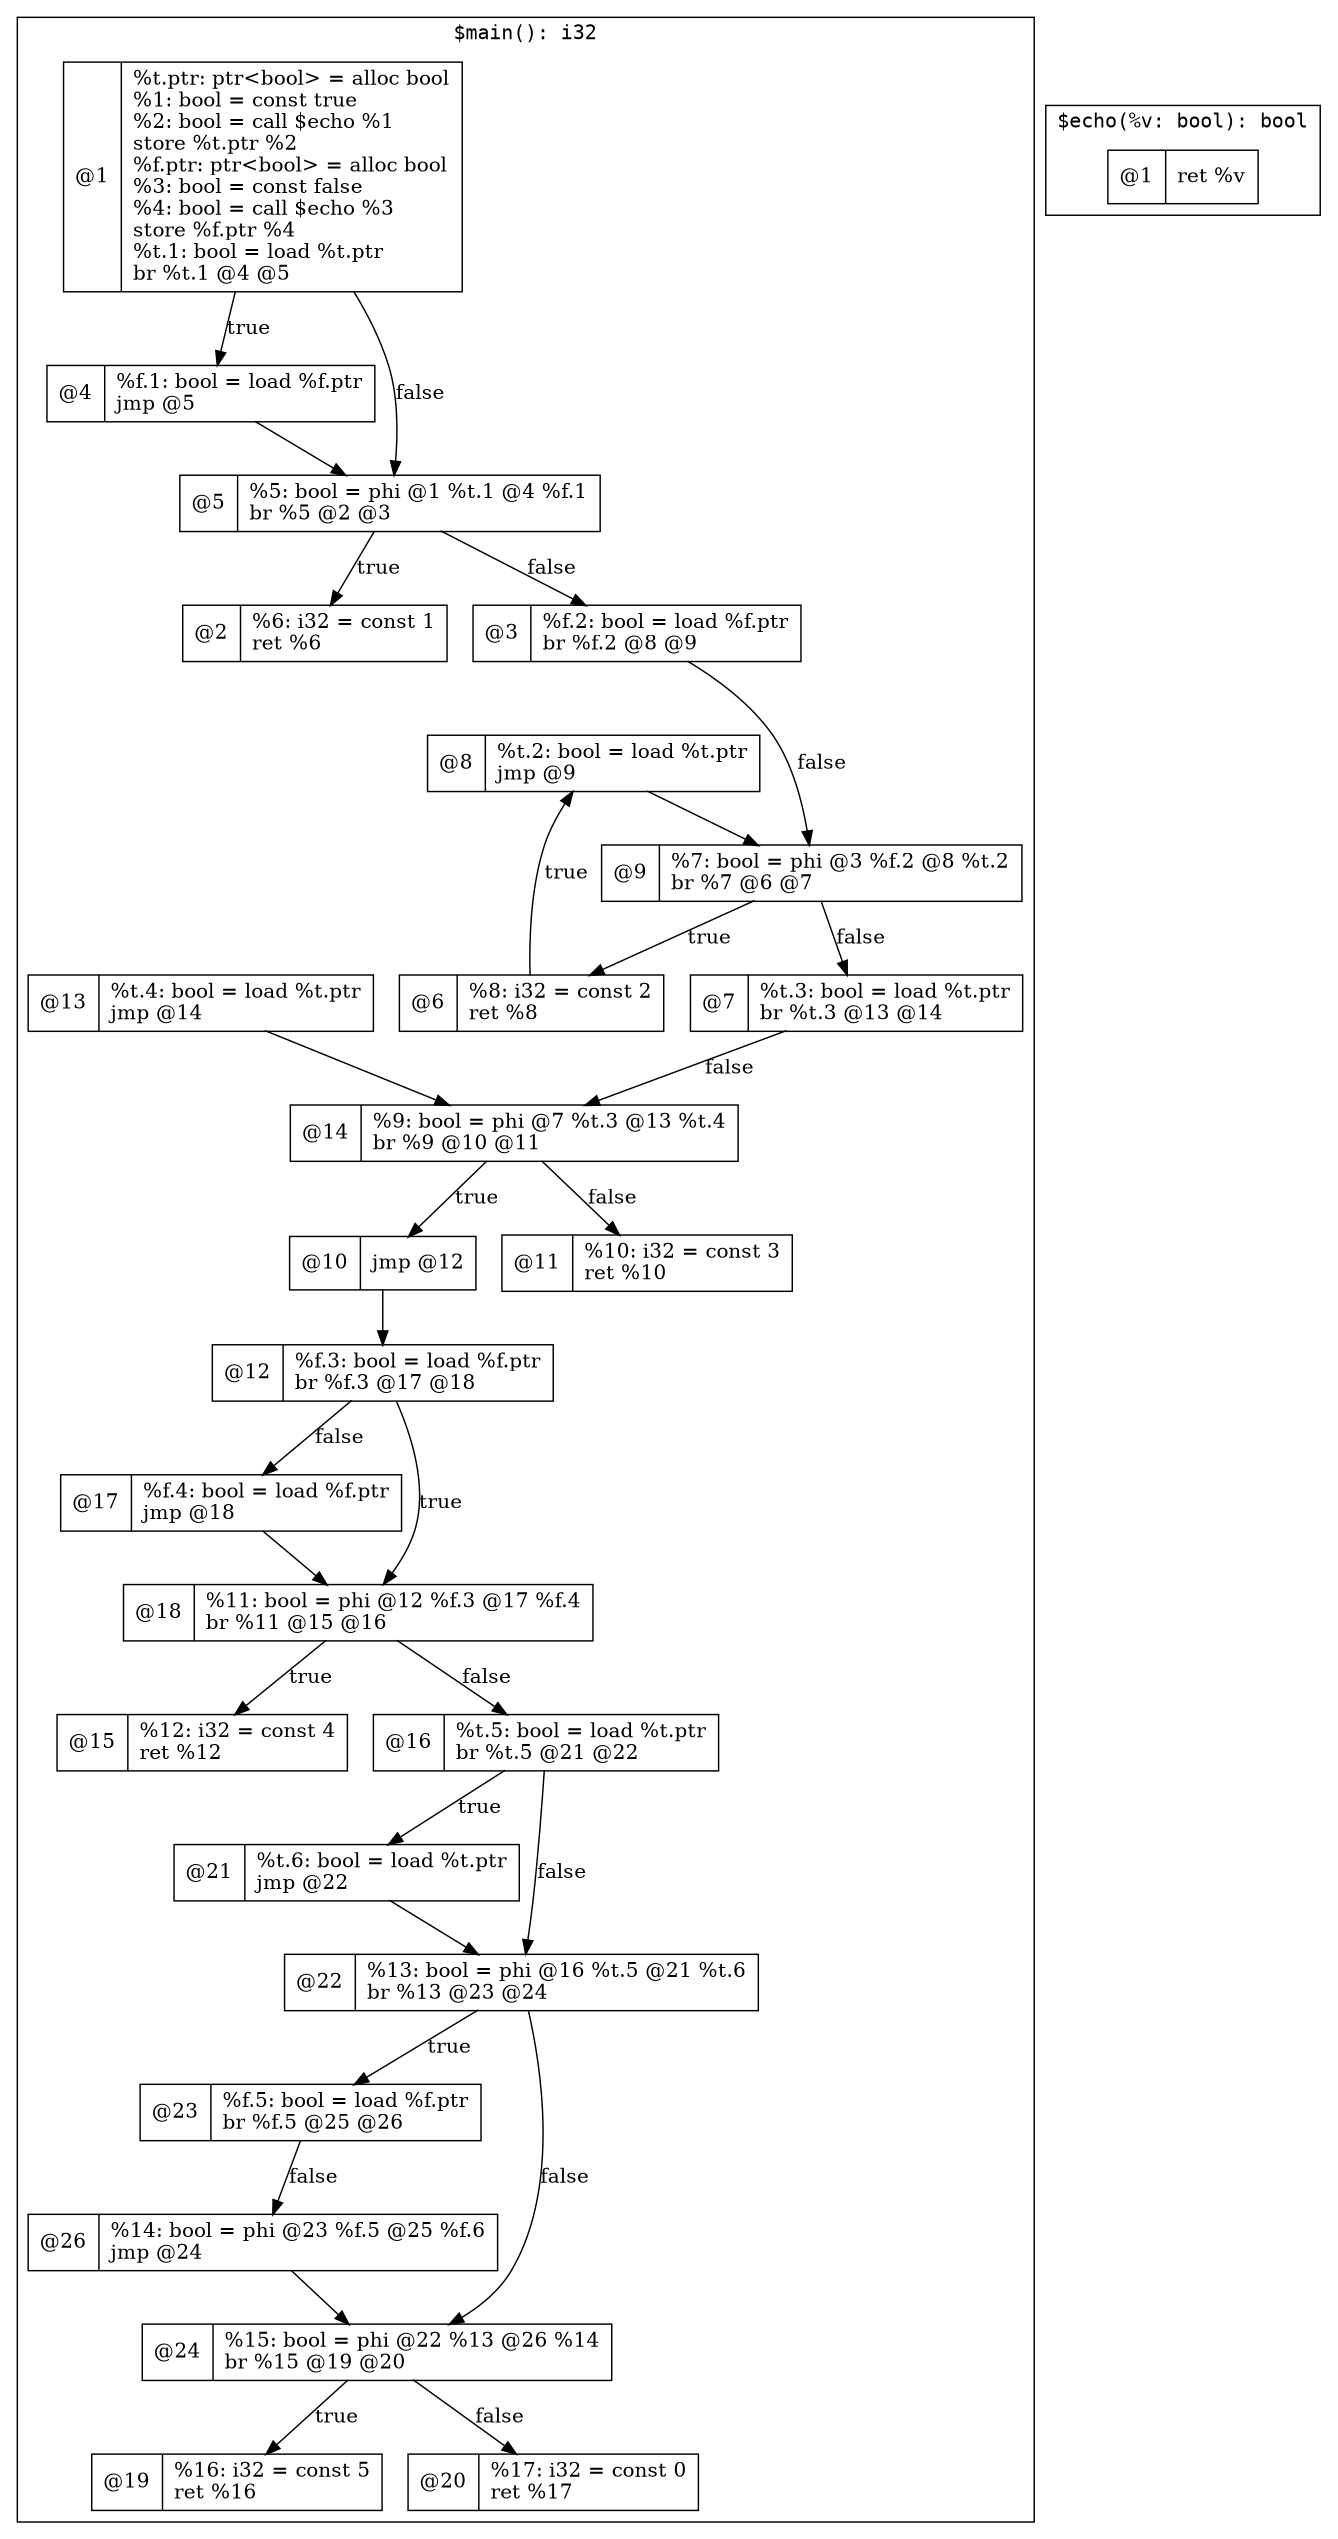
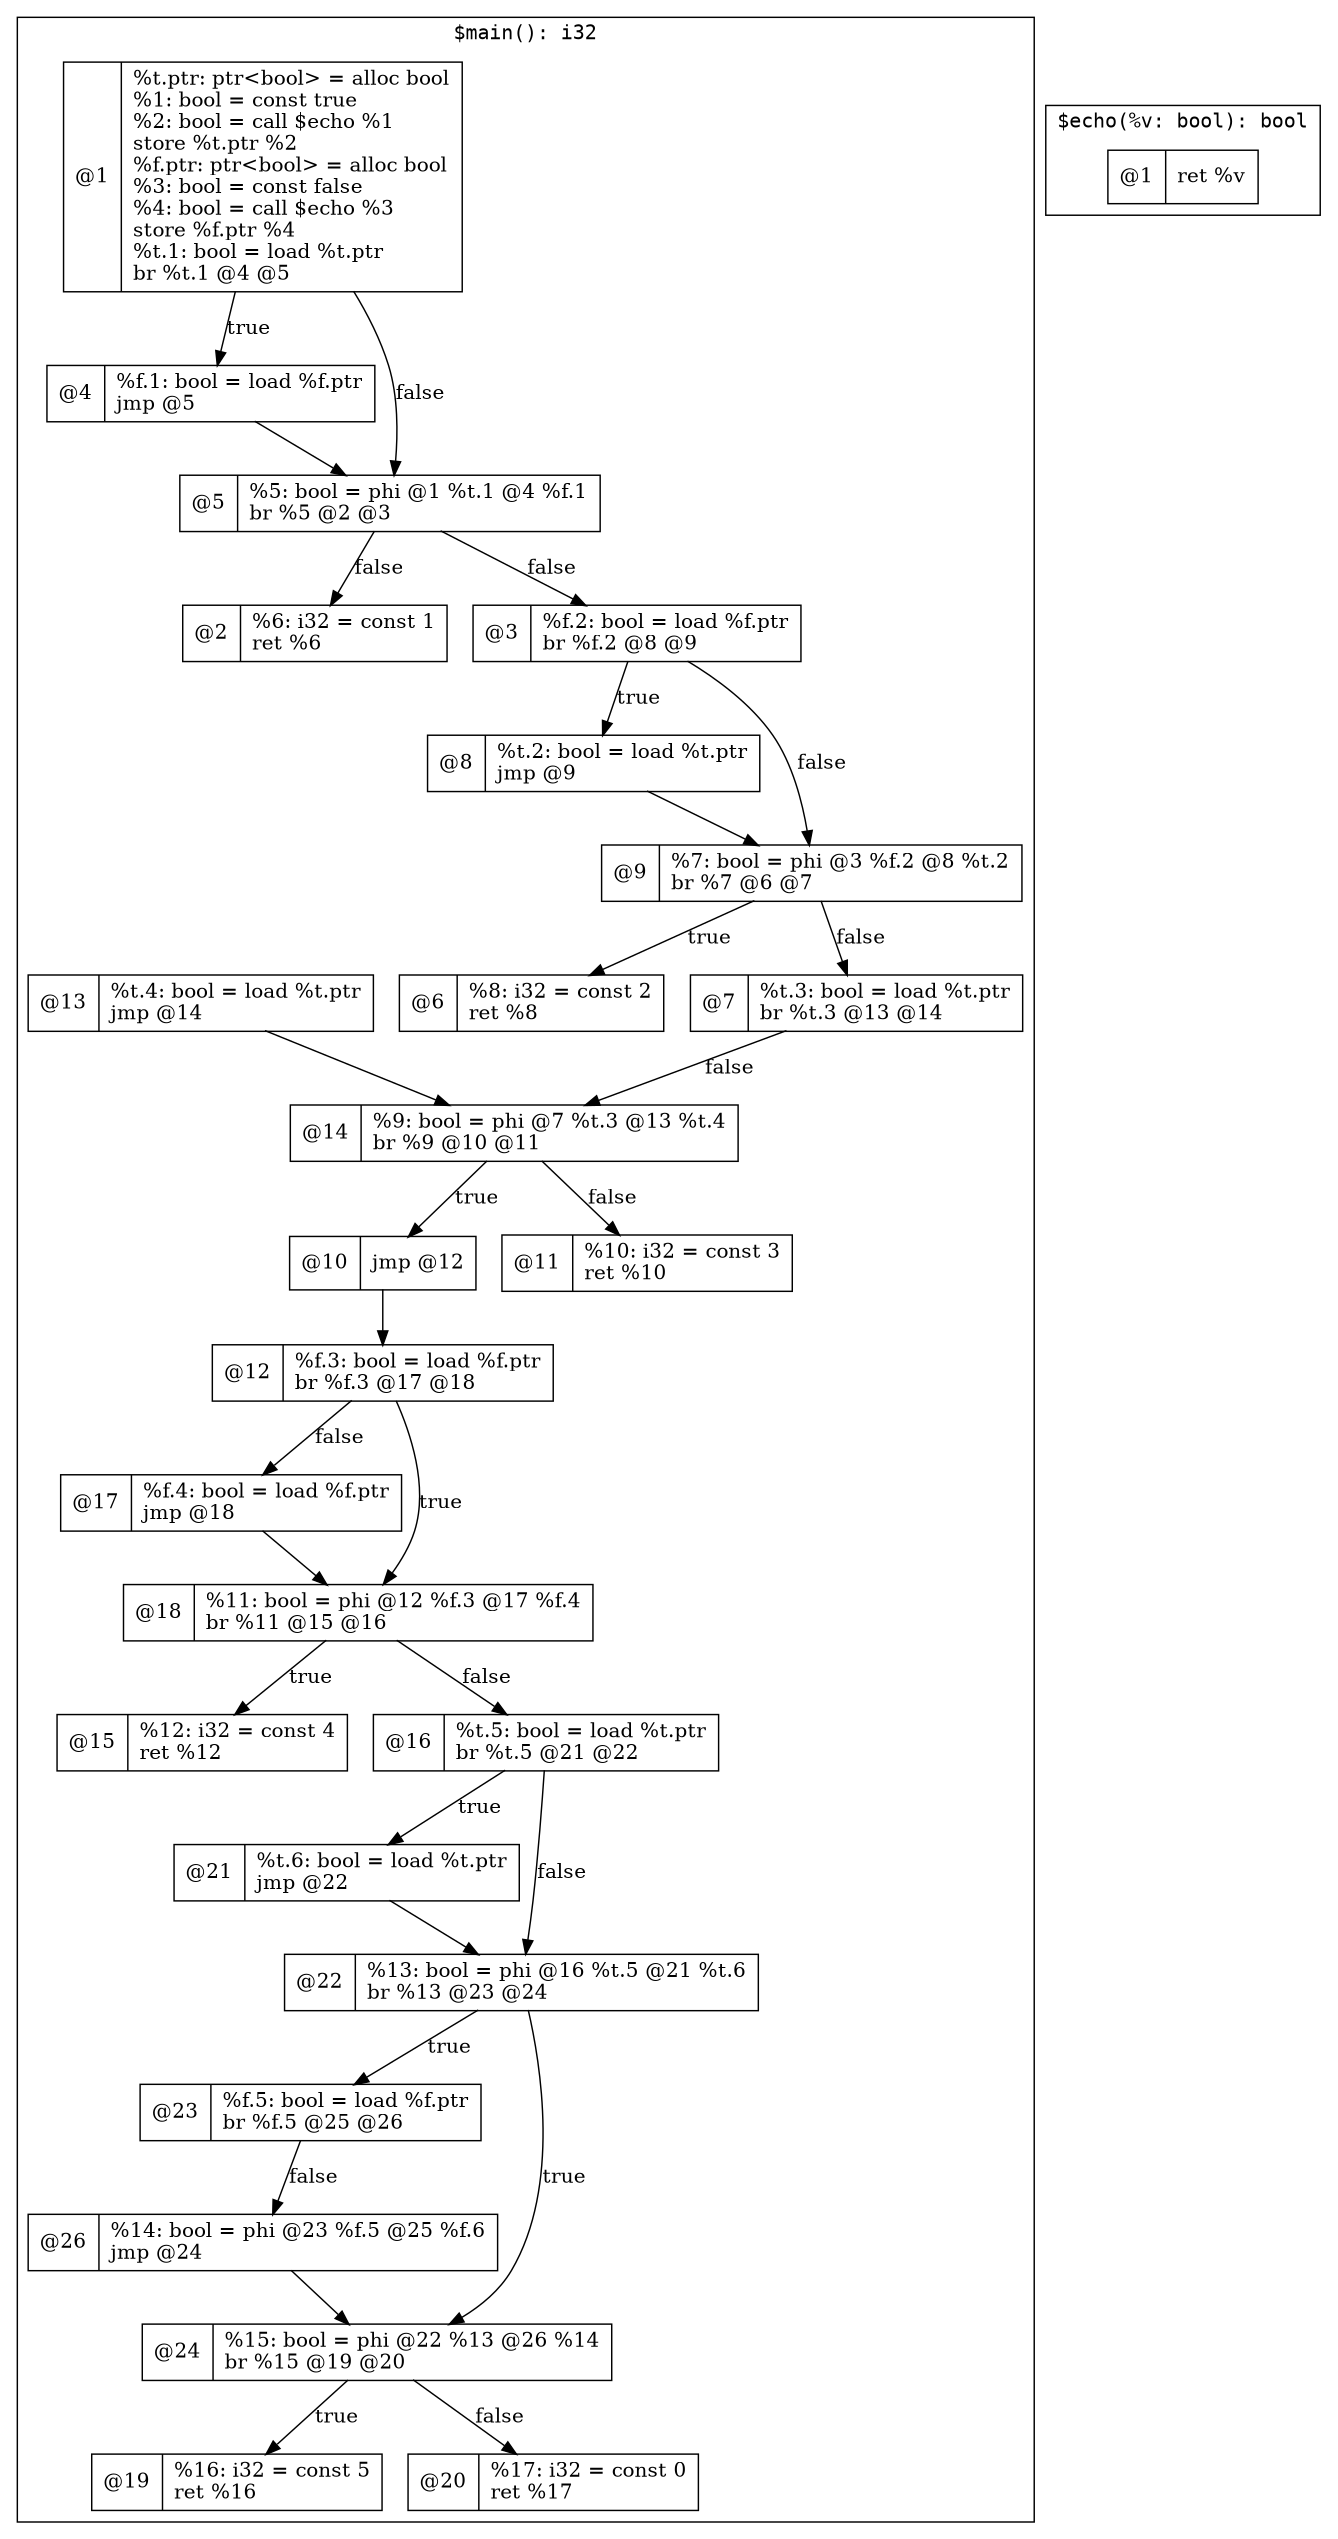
edge "@5" -> "@2": label "true" -> "false"
edge "@6" -> "@8": now "@3" -> "@8"
edge "@22" -> "@24": label "false" -> "true"
